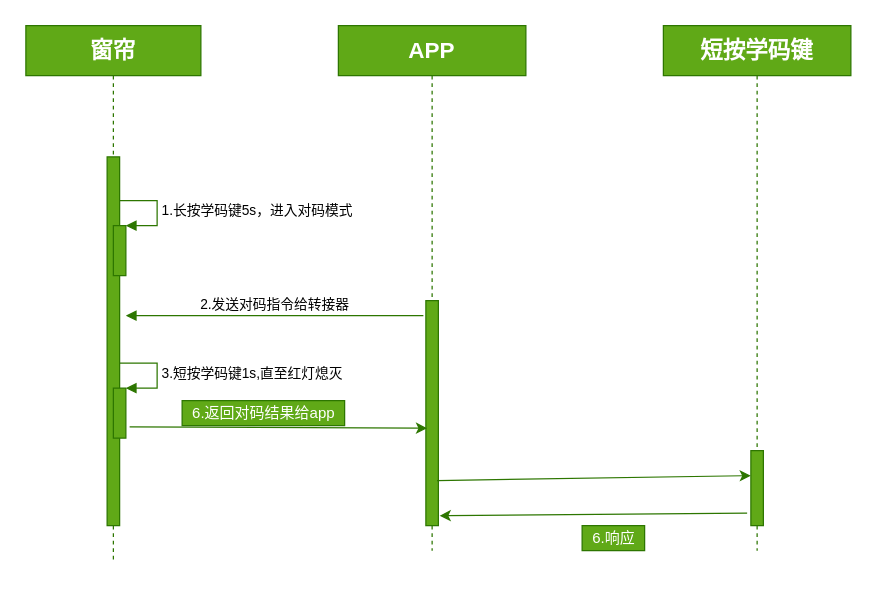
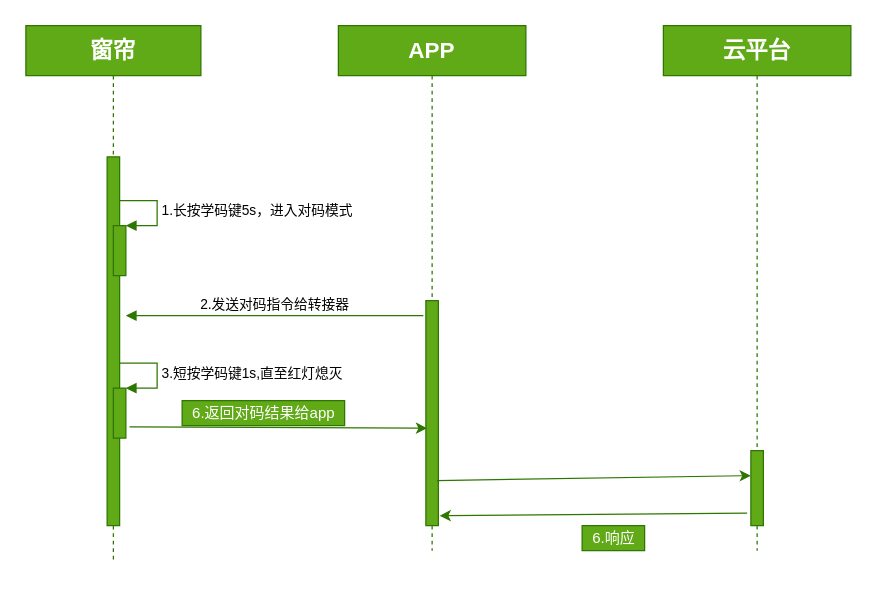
node "短按学码键": label "短按学码键" -> "云平台"
